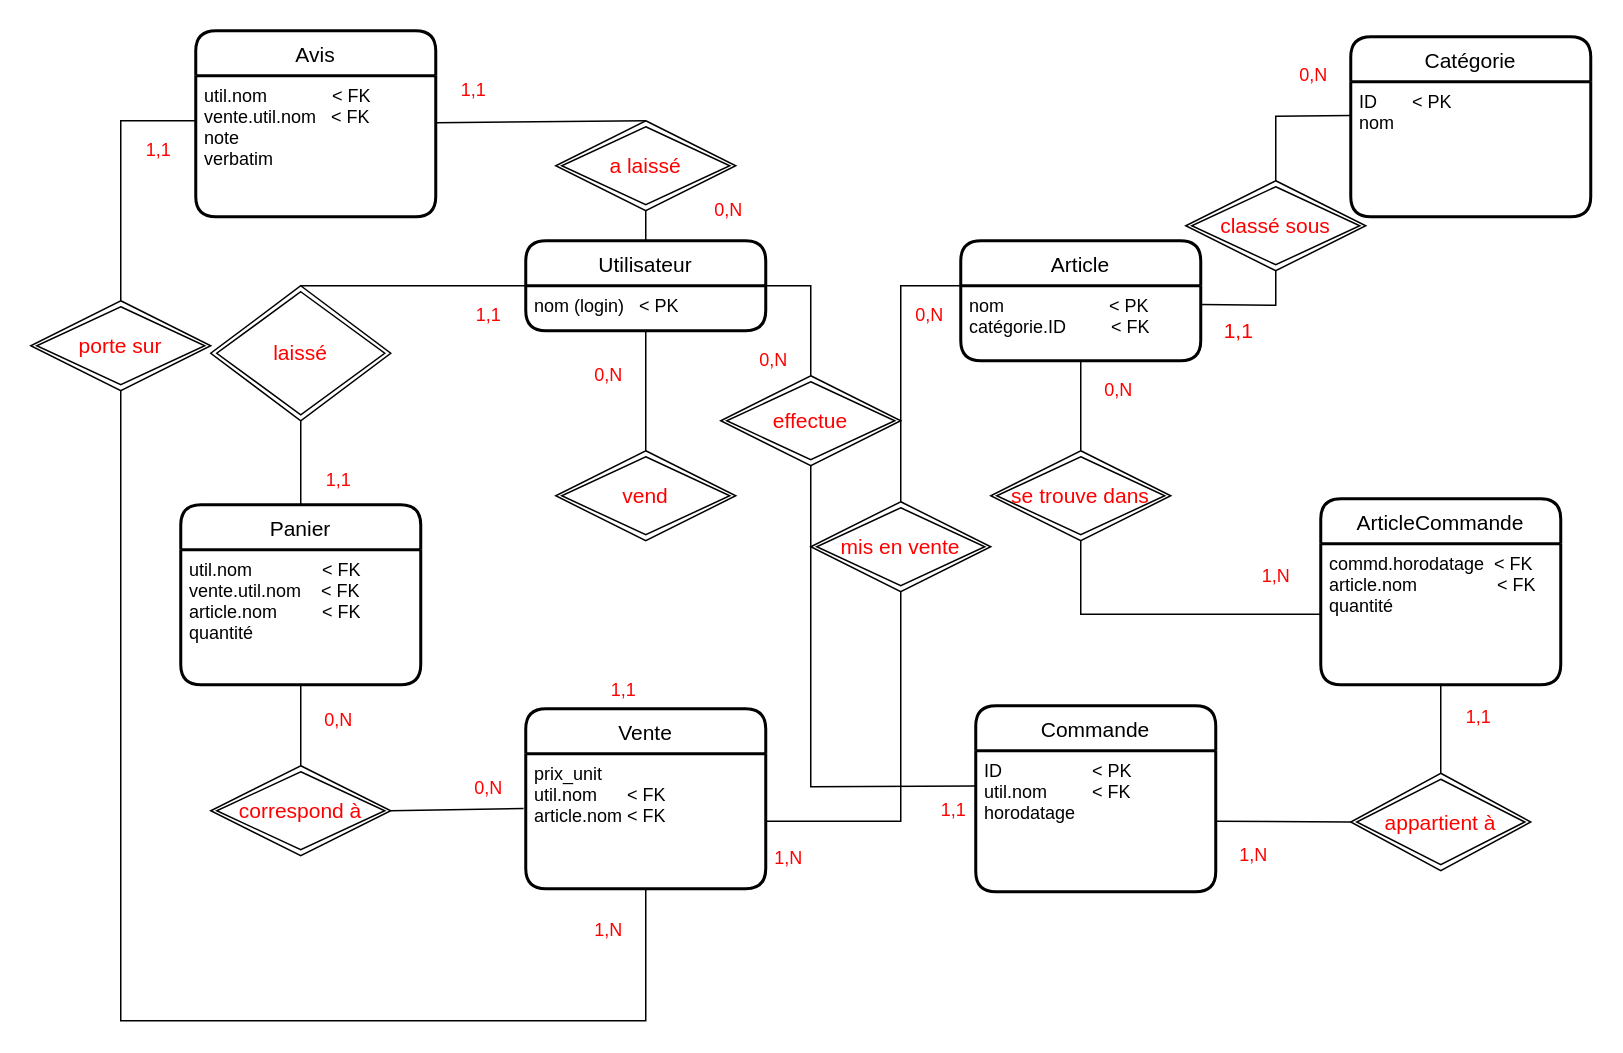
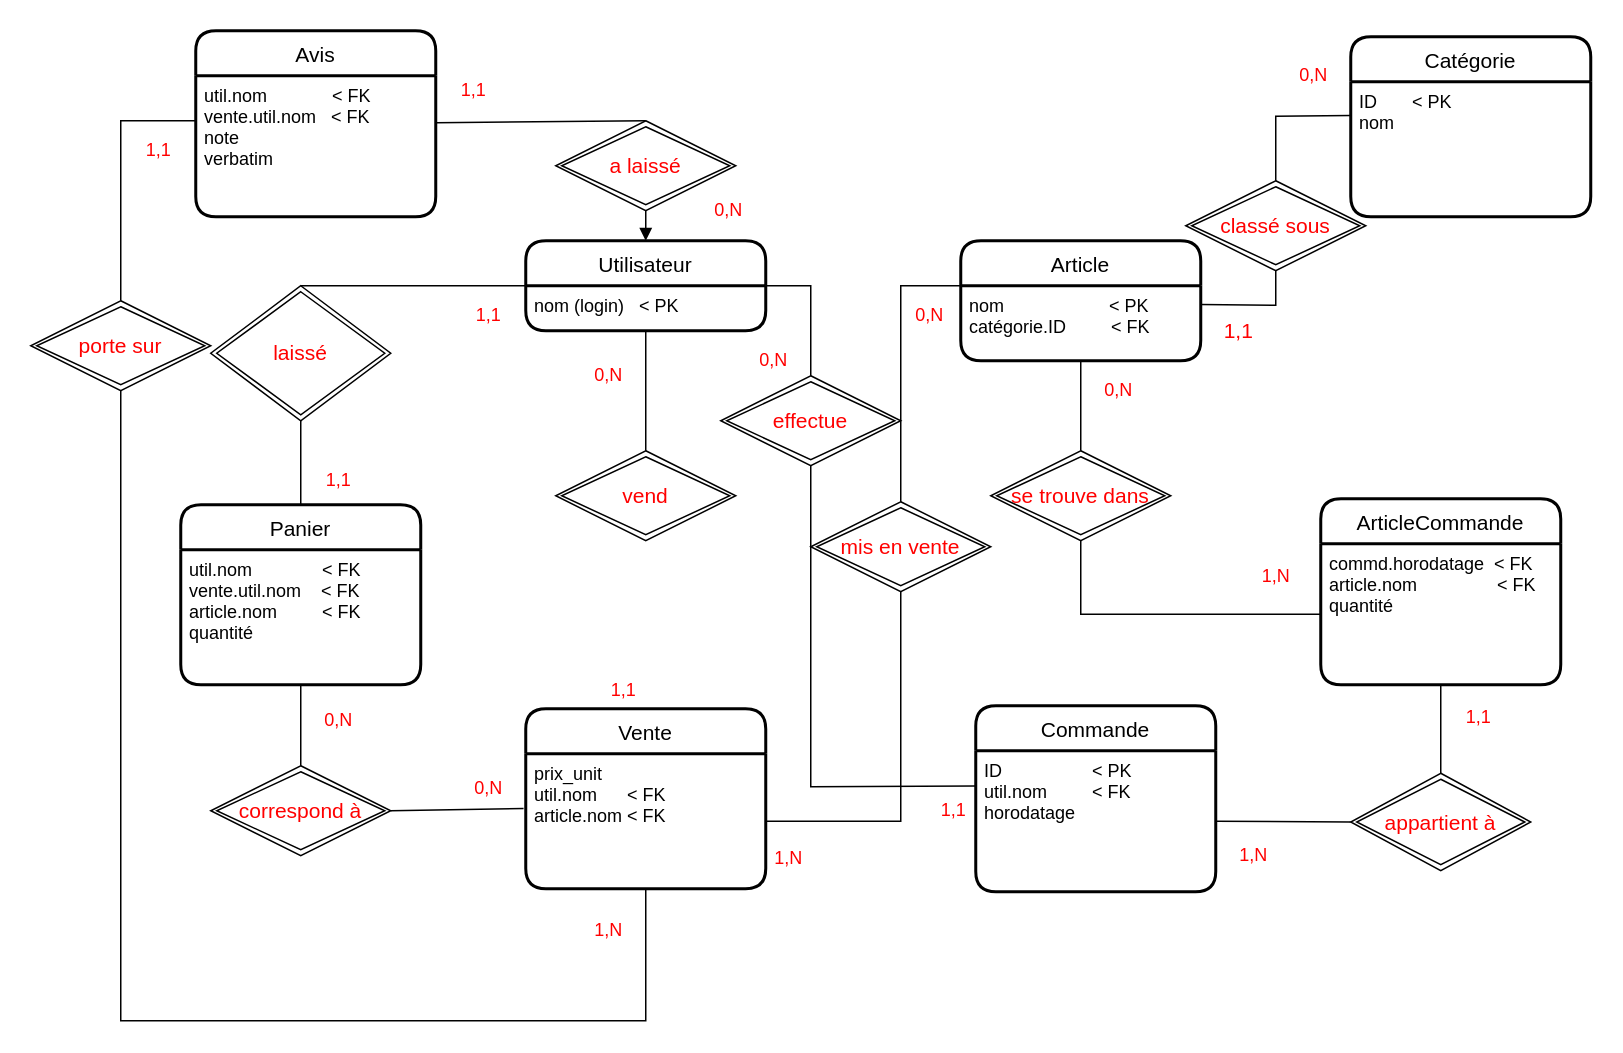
edge "a laissé" -- "Utilisateur": arrowhead none -> block
